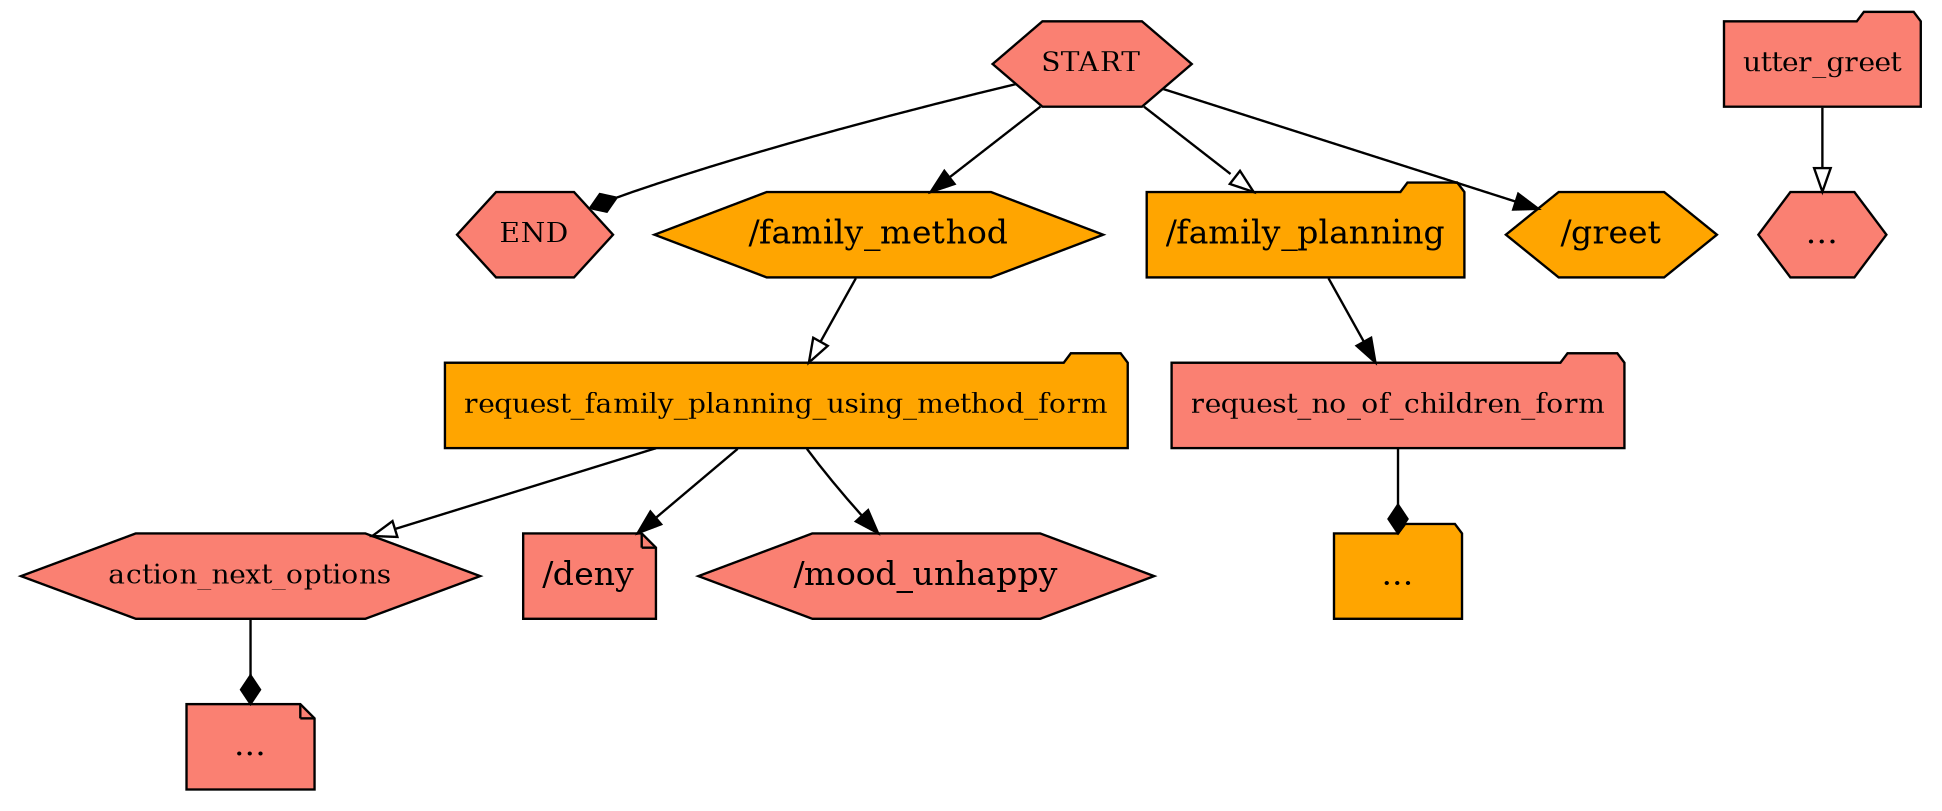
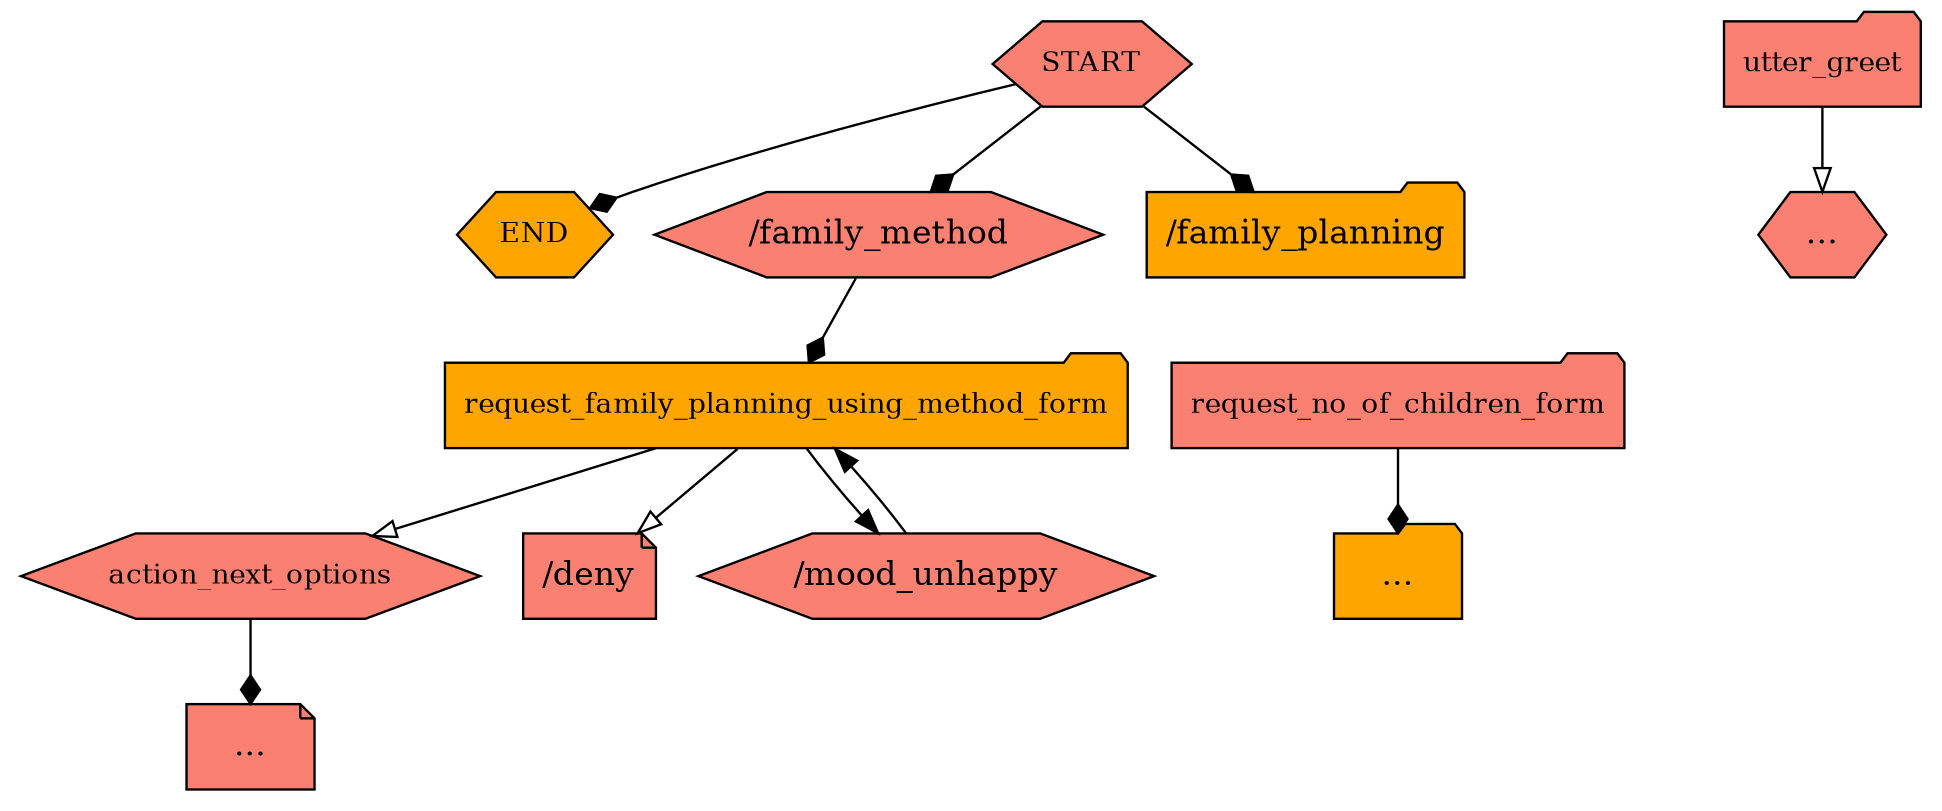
edge "START" -> "/family_planning": arrowhead onormal -> diamond
edge "START" -> "/family_method": arrowhead normal -> diamond
node "END": fillcolor salmon -> orange
node "/family_method": fillcolor orange -> salmon
node "/greet": removed
edge "/family_method" -> "request_family_planning_using_method_form": arrowhead onormal -> diamond
edge "/family_planning" -> "request_no_of_children_form": removed
edge "request_family_planning_using_method_form" -> "/deny": arrowhead normal -> onormal
edge "/mood_unhappy" -> "request_family_planning_using_method_form": added
